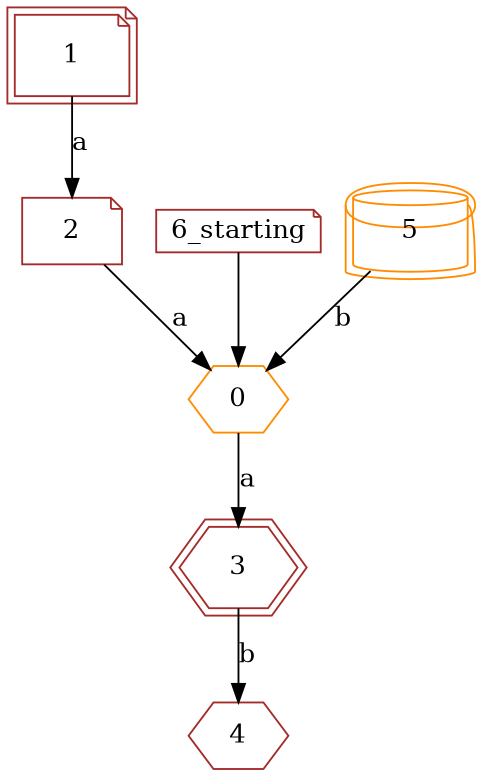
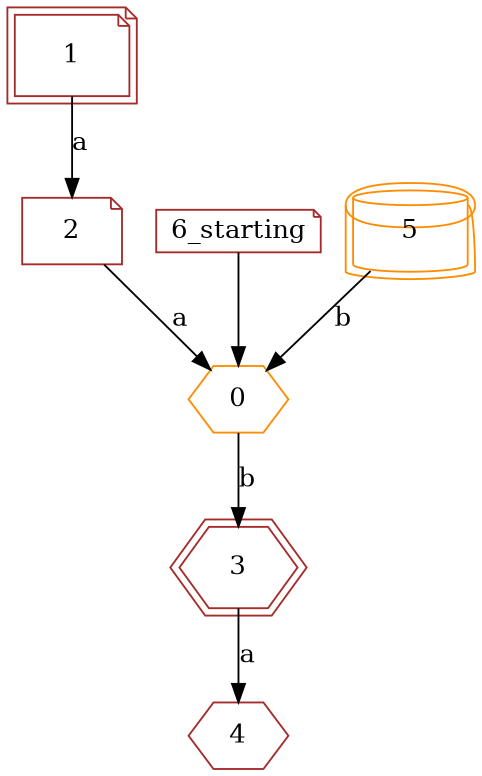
edge "0" -> "3": label "a" -> "b"
edge "3" -> "4": label "b" -> "a"
